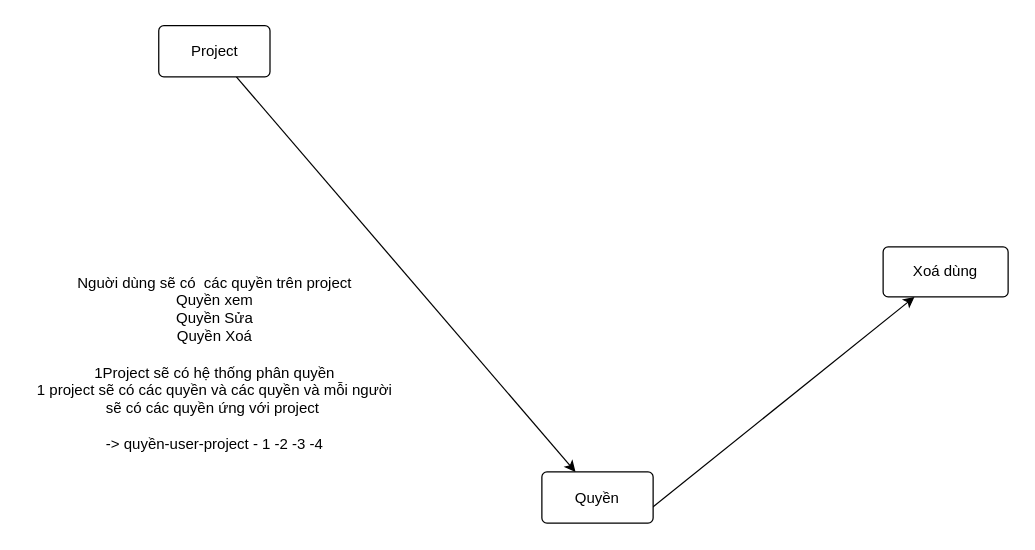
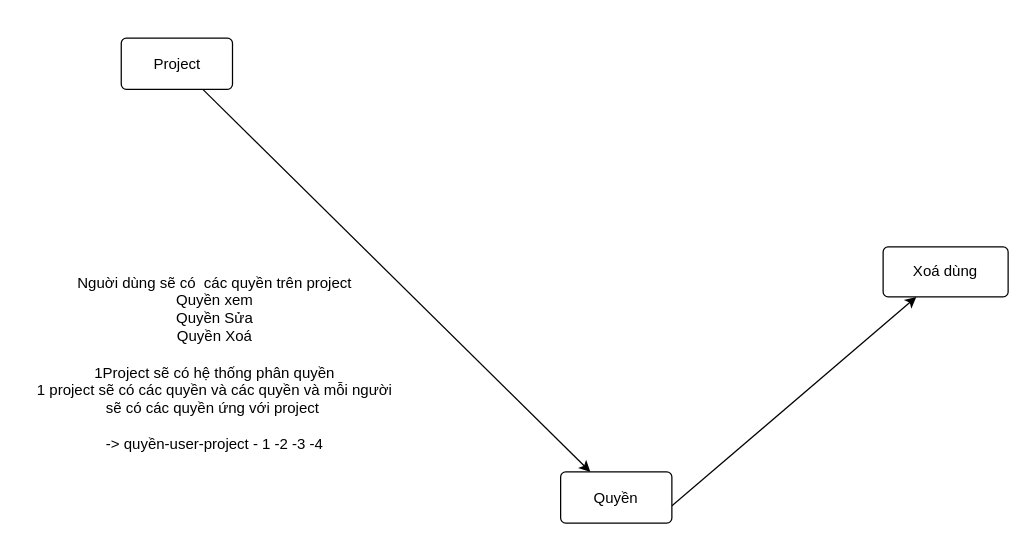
node "Project": moved (214, 51) -> (177, 64)
node "Quyền": moved (598, 498) -> (616, 498)
